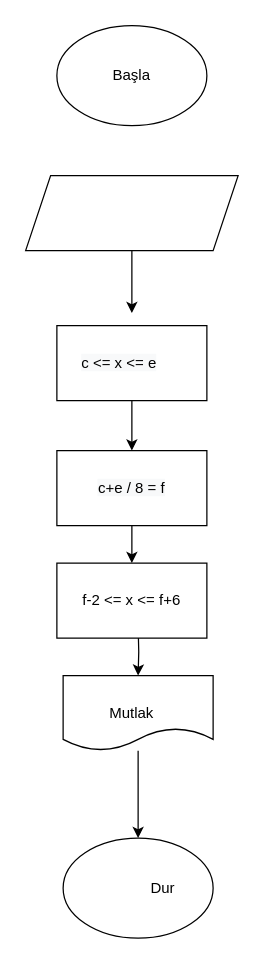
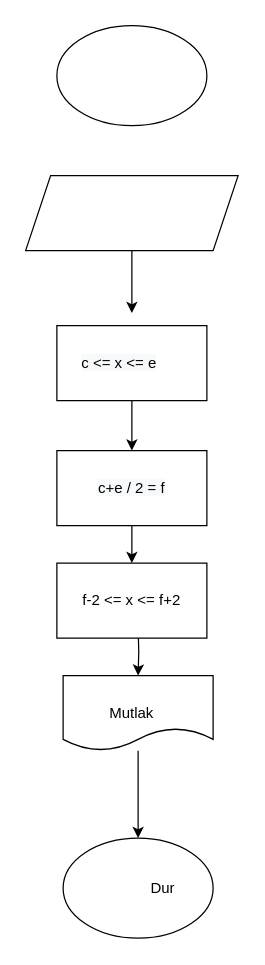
node "Başla": removed
node "c+e / 8 = f": label "c+e / 8 = f" -> "c+e / 2 = f"
node "f-2 <= x <= f+6": label "f-2 <= x <= f+6" -> "f-2 <= x <= f+2"
